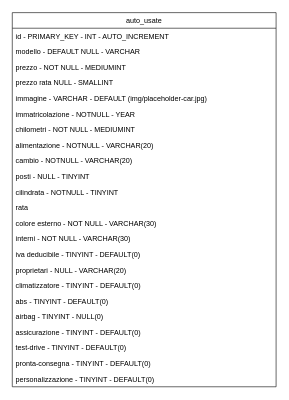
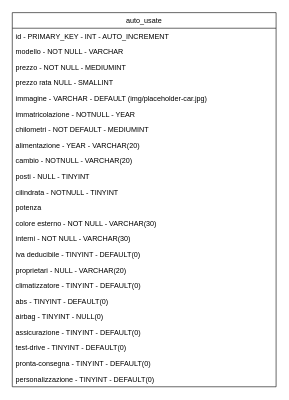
node "modello - DEFAULT NULL - VARCHAR": label "modello - DEFAULT NULL - VARCHAR" -> "modello - NOT NULL - VARCHAR"
node "chilometri - NOT NULL - MEDIUMINT": label "chilometri - NOT NULL - MEDIUMINT" -> "chilometri - NOT DEFAULT - MEDIUMINT"
node "alimentazione - NOTNULL - VARCHAR(20)": label "alimentazione - NOTNULL - VARCHAR(20)" -> "alimentazione - YEAR - VARCHAR(20)"
node "rata": label "rata" -> "potenza"
